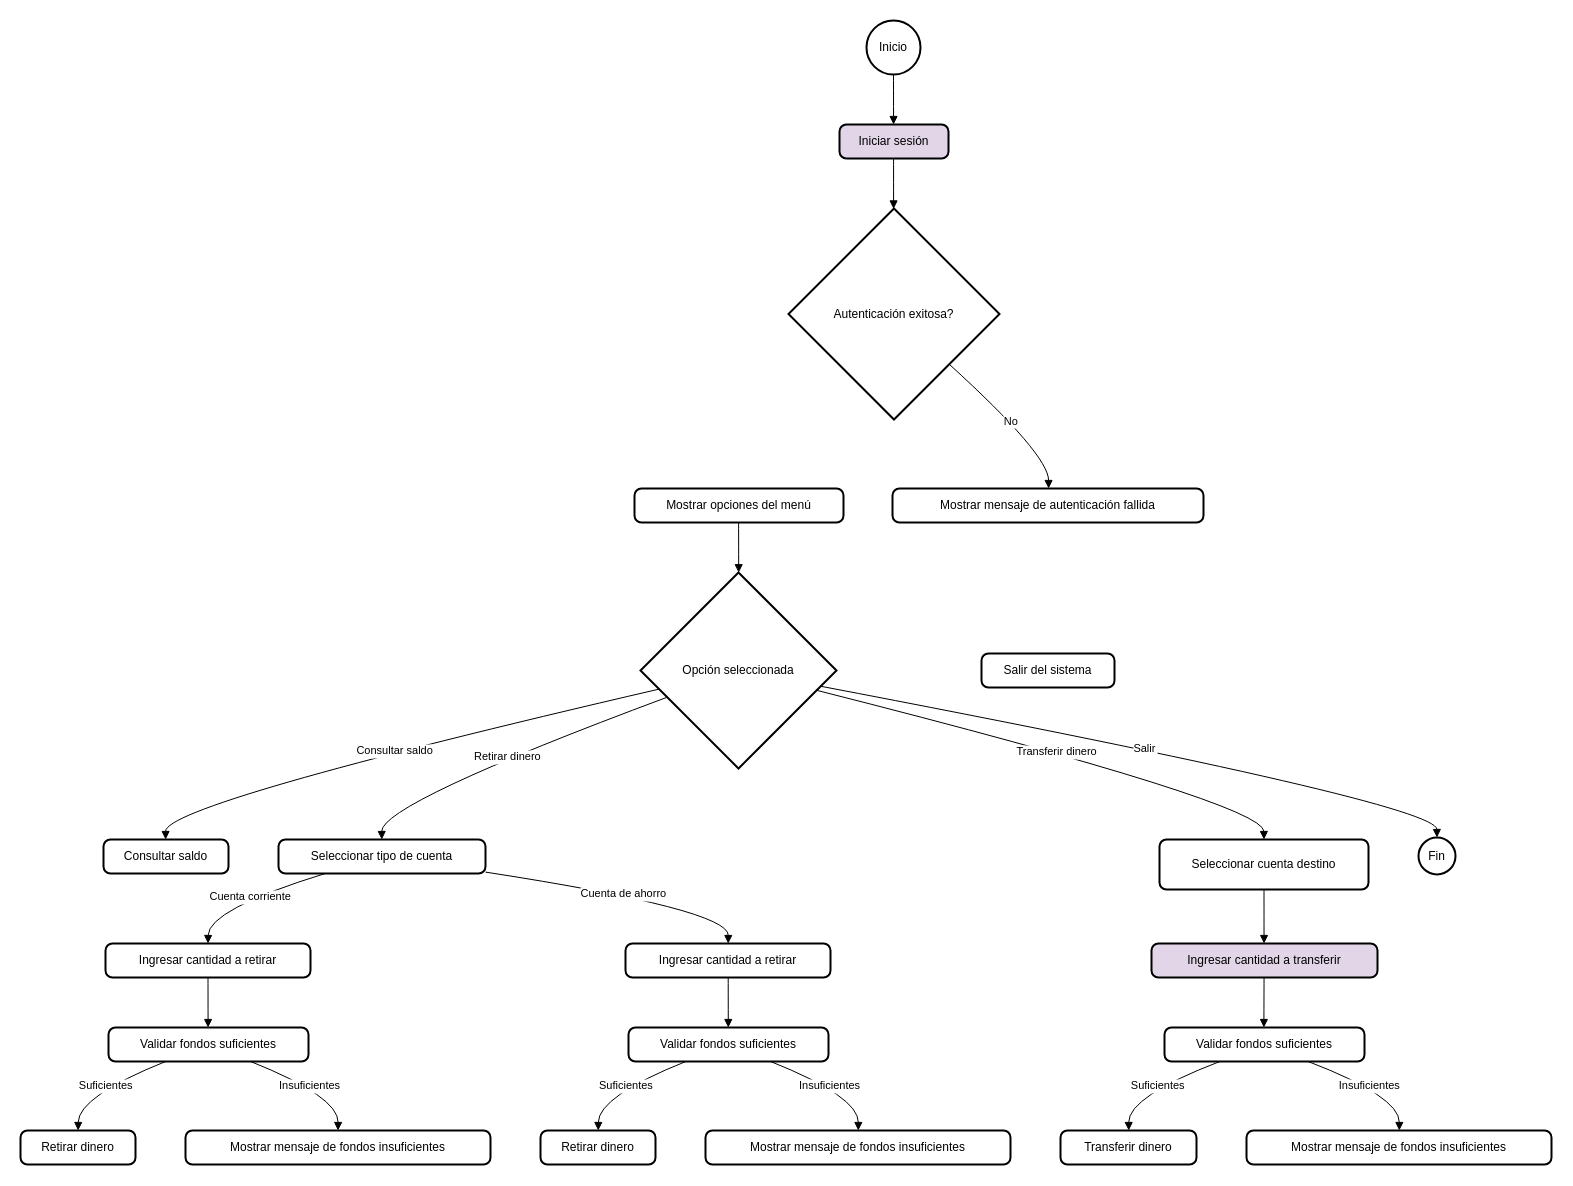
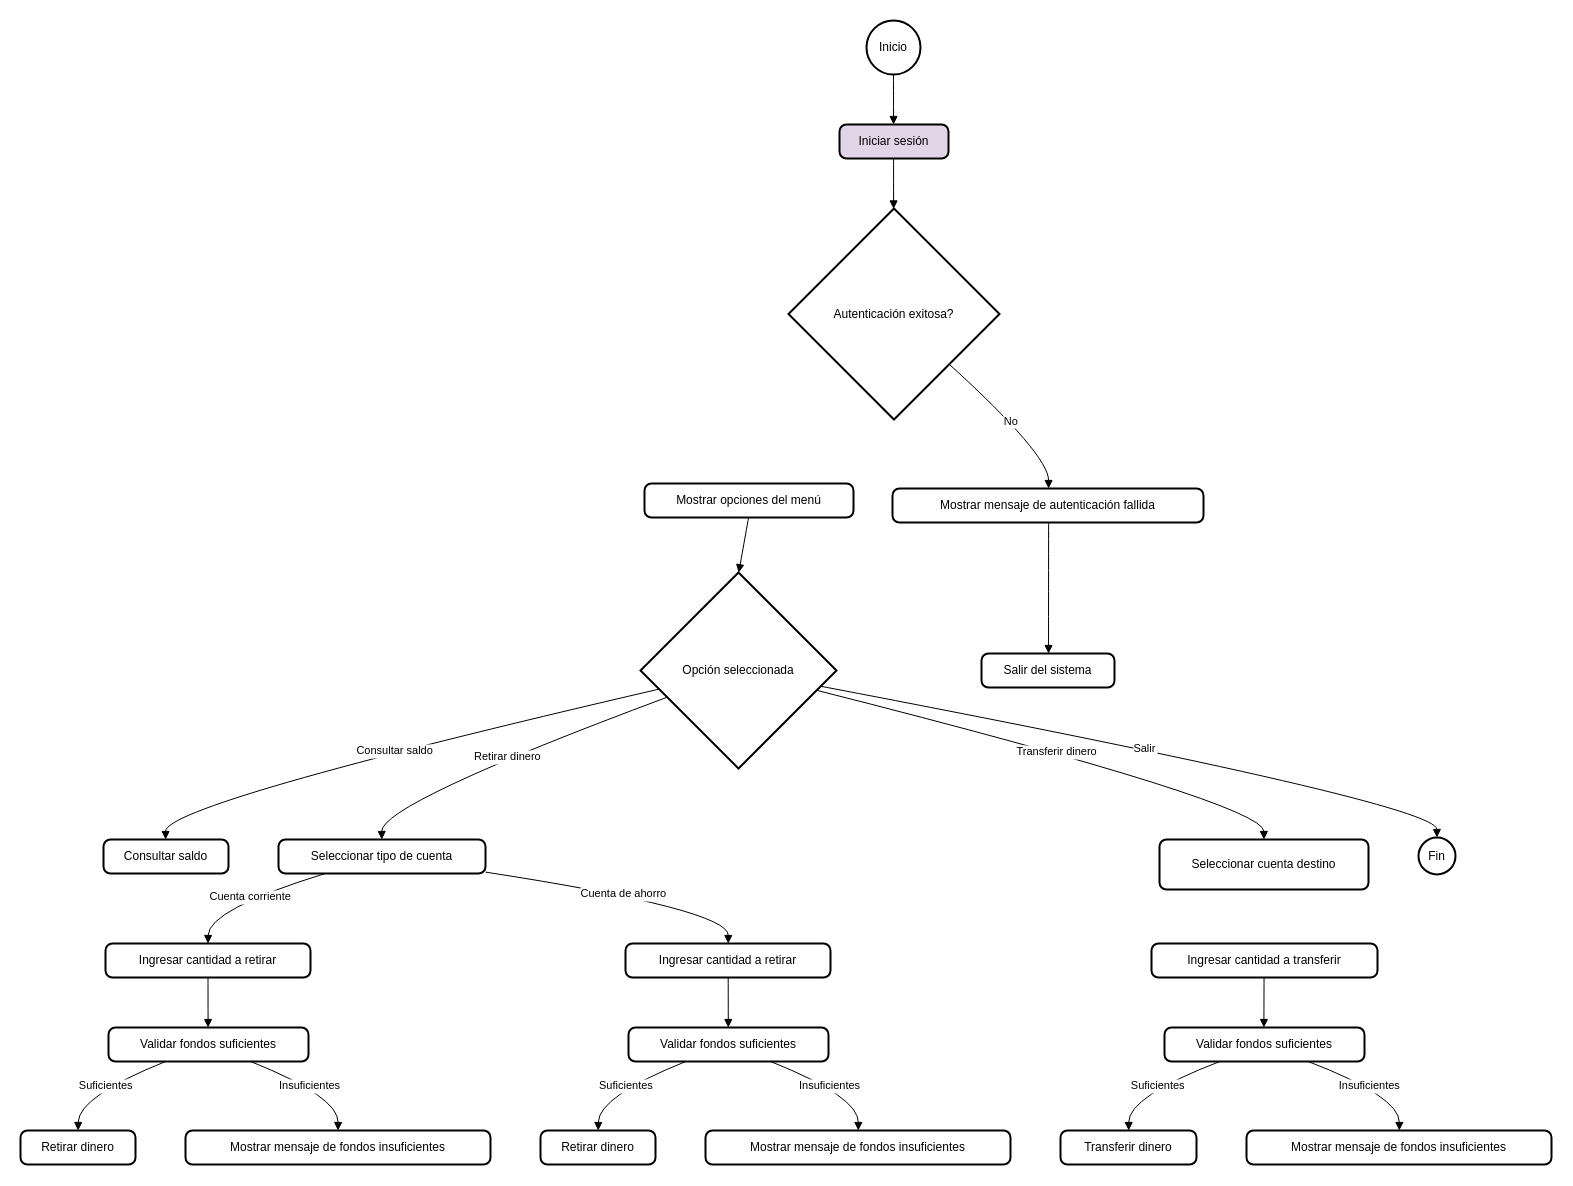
node "Mostrar opciones del menú": moved (739, 506) -> (749, 501)
edge "Mostrar mensaje de autenticación fallida" -> "Salir del sistema": added
edge "Seleccionar cuenta destino" -> "Ingresar cantidad a transferir": removed
node "Ingresar cantidad a transferir": fillcolor #e1d5e7 -> #ffffff
